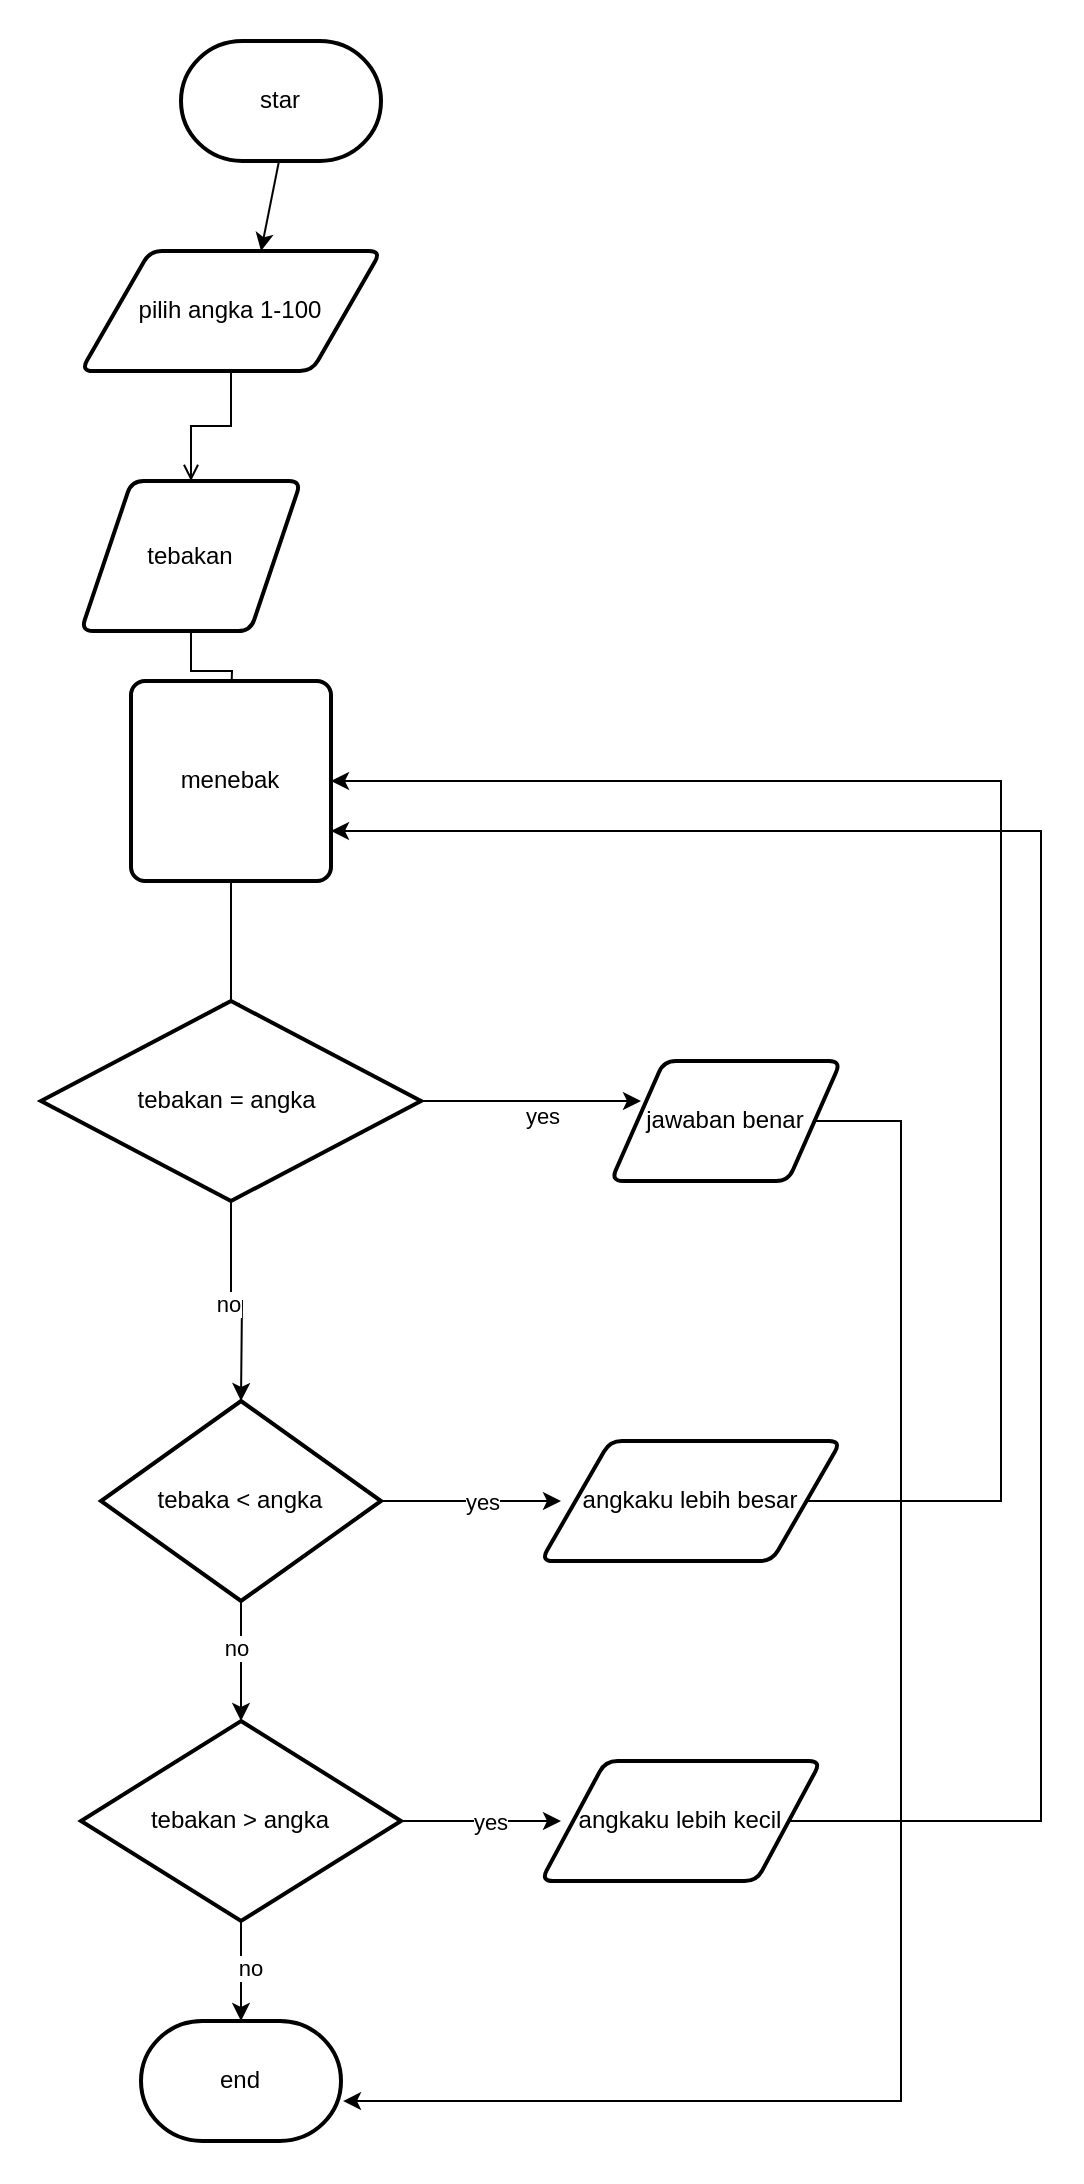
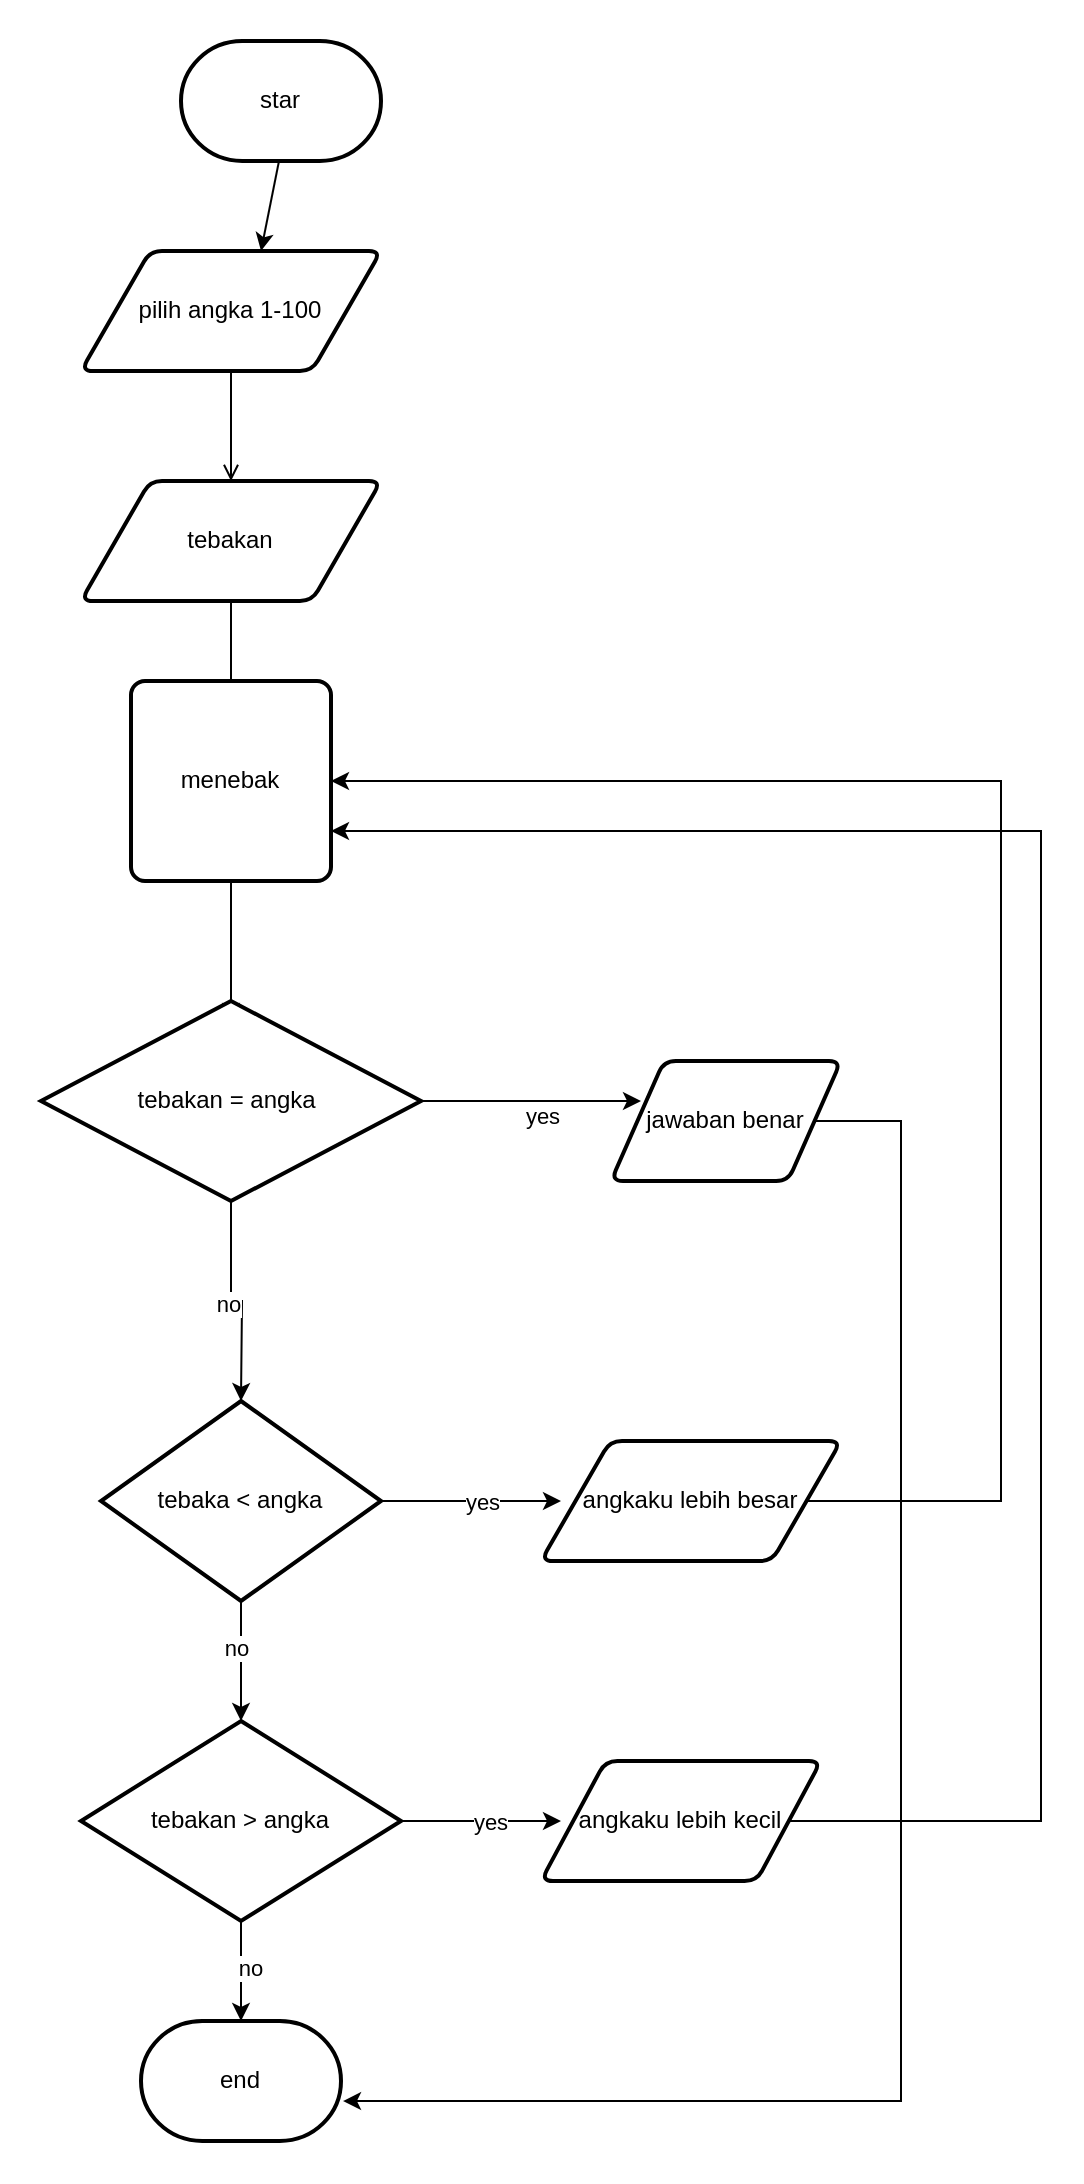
node "tebakan": size 220x150 -> 300x120
